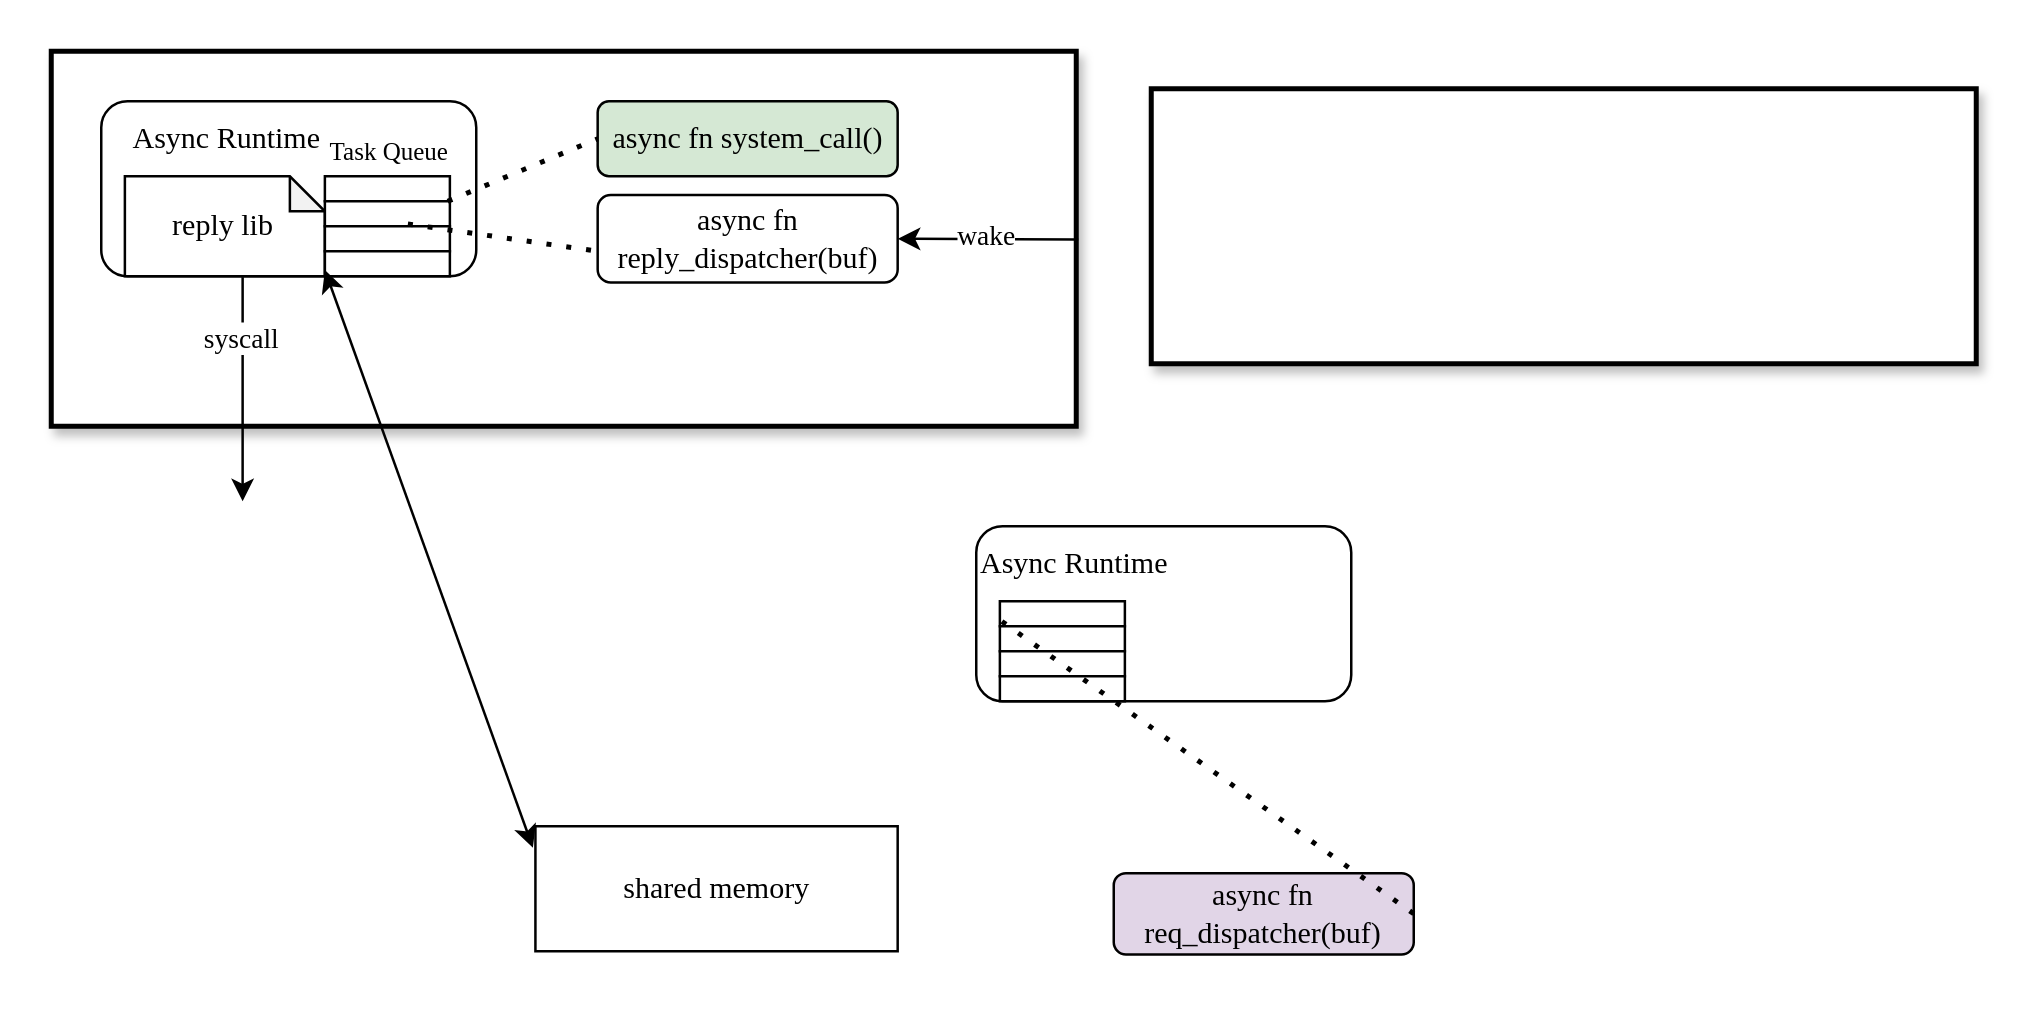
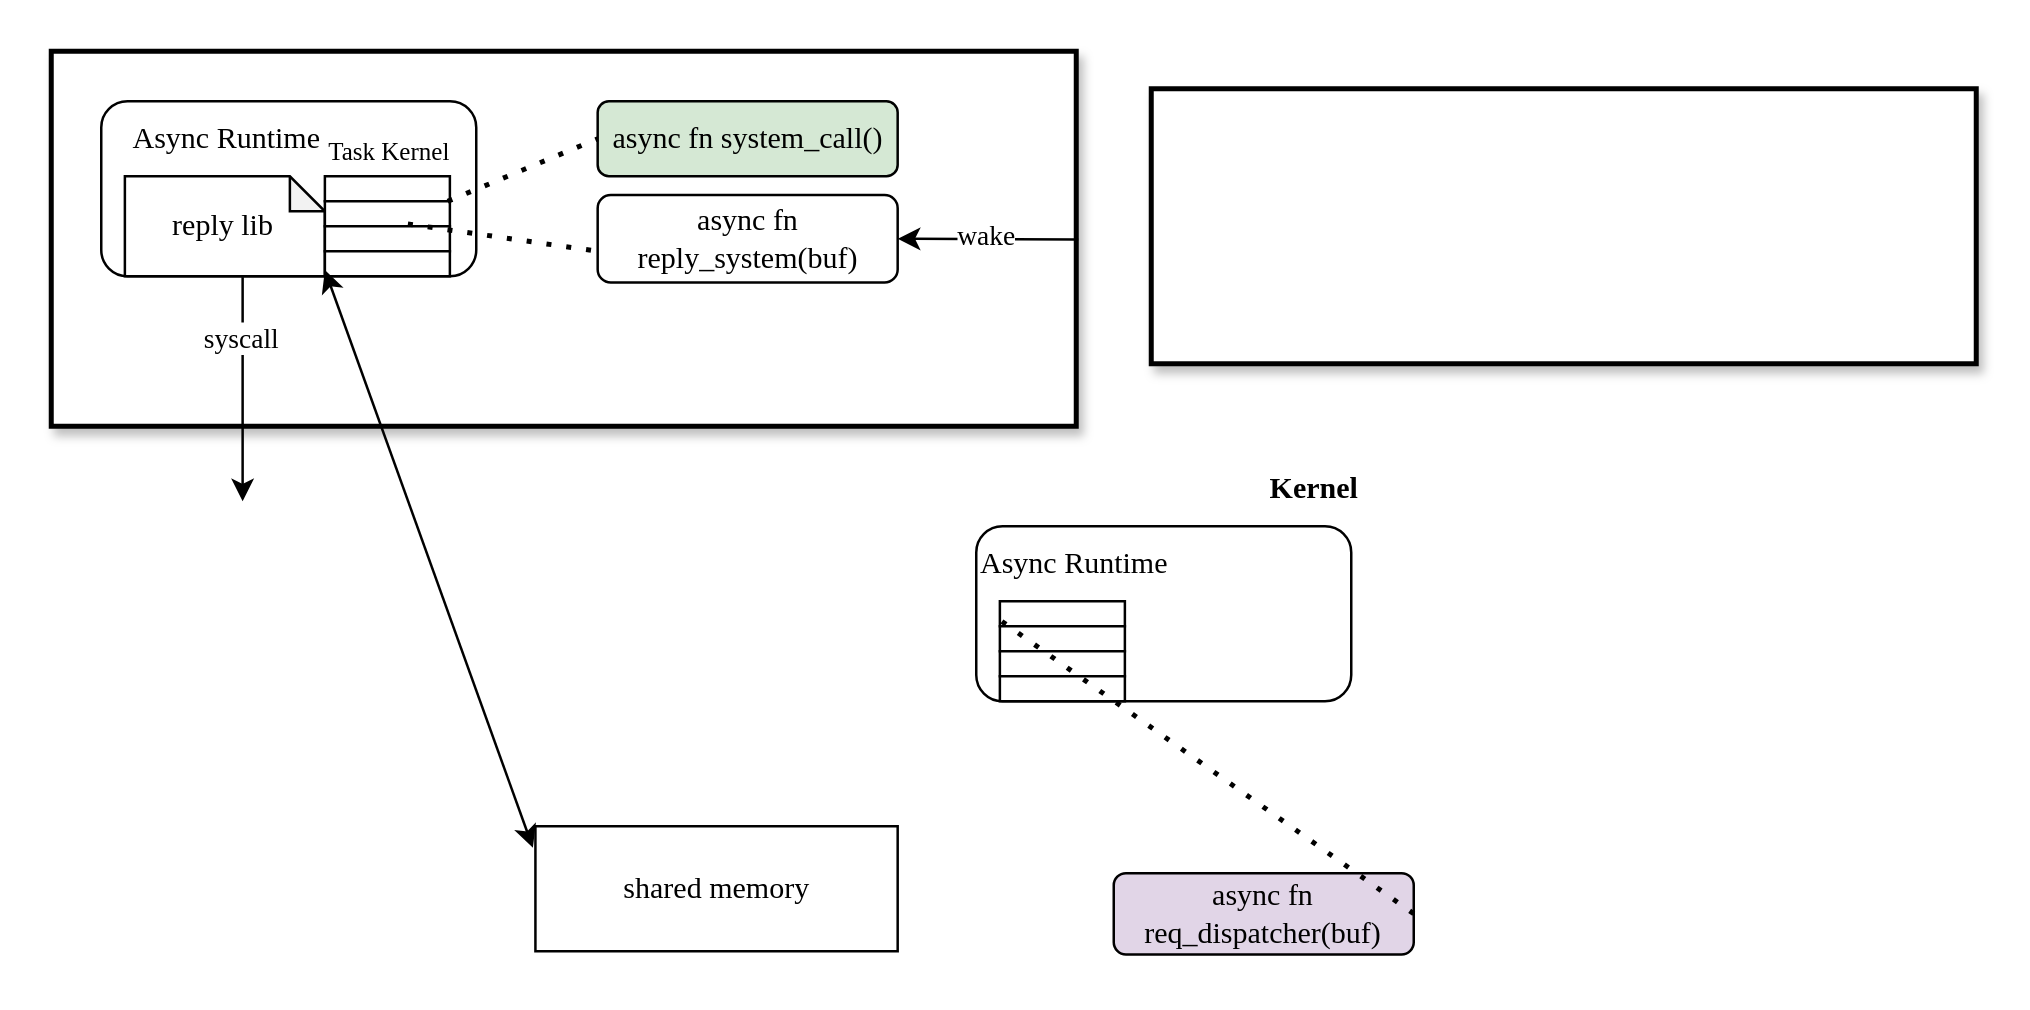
node "Task Queue": label "Task Queue" -> "Task Kernel"
node "async fn reply_dispatcher(buf)": label "async fn reply_dispatcher(buf)" -> "async fn reply_system(buf)"
node "Kernel": added
